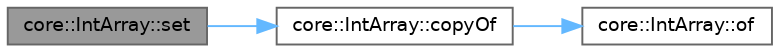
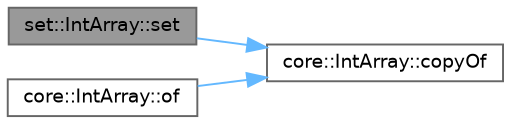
node "core::IntArray::set": label "core::IntArray::set" -> "set::IntArray::set"
edge "core::IntArray::copyOf" -> "core::IntArray::of": reversed
